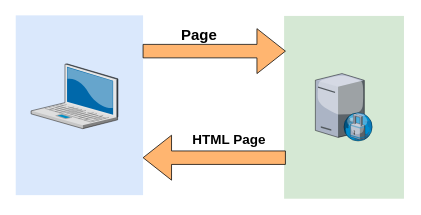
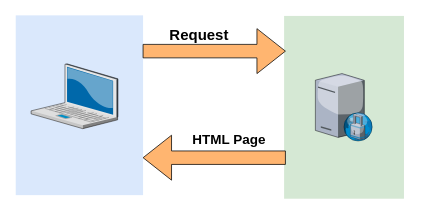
node "Page": label "Page" -> "Request"
